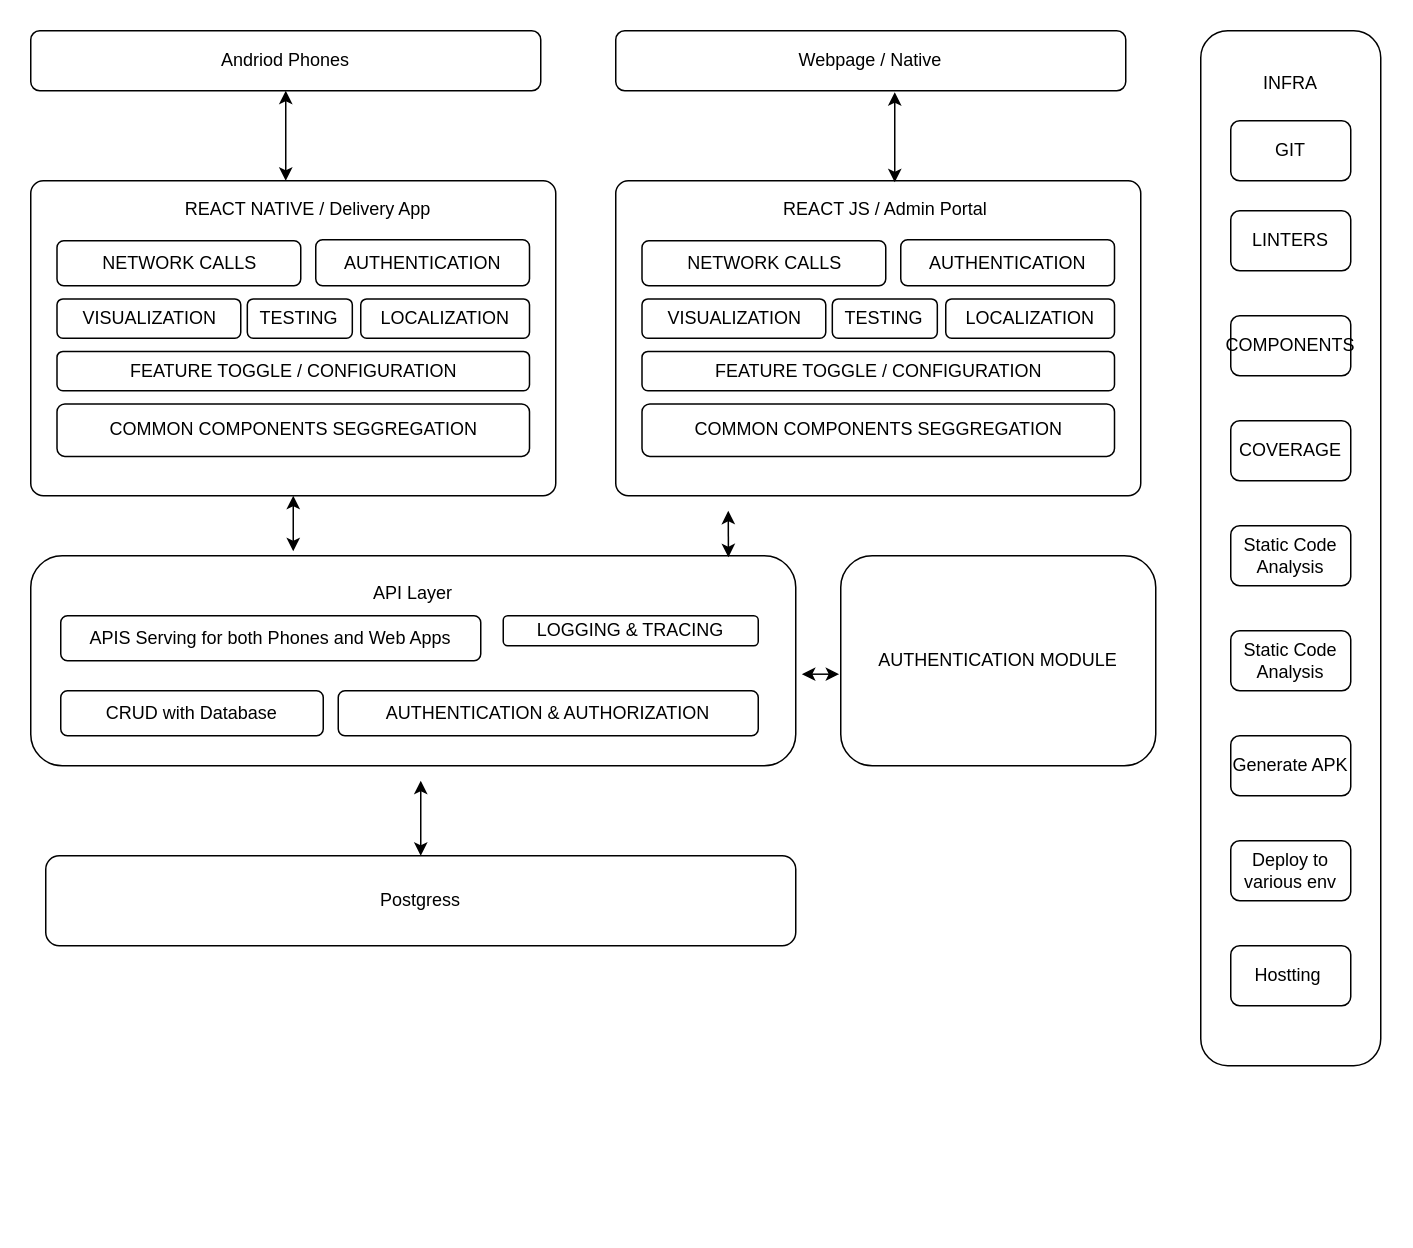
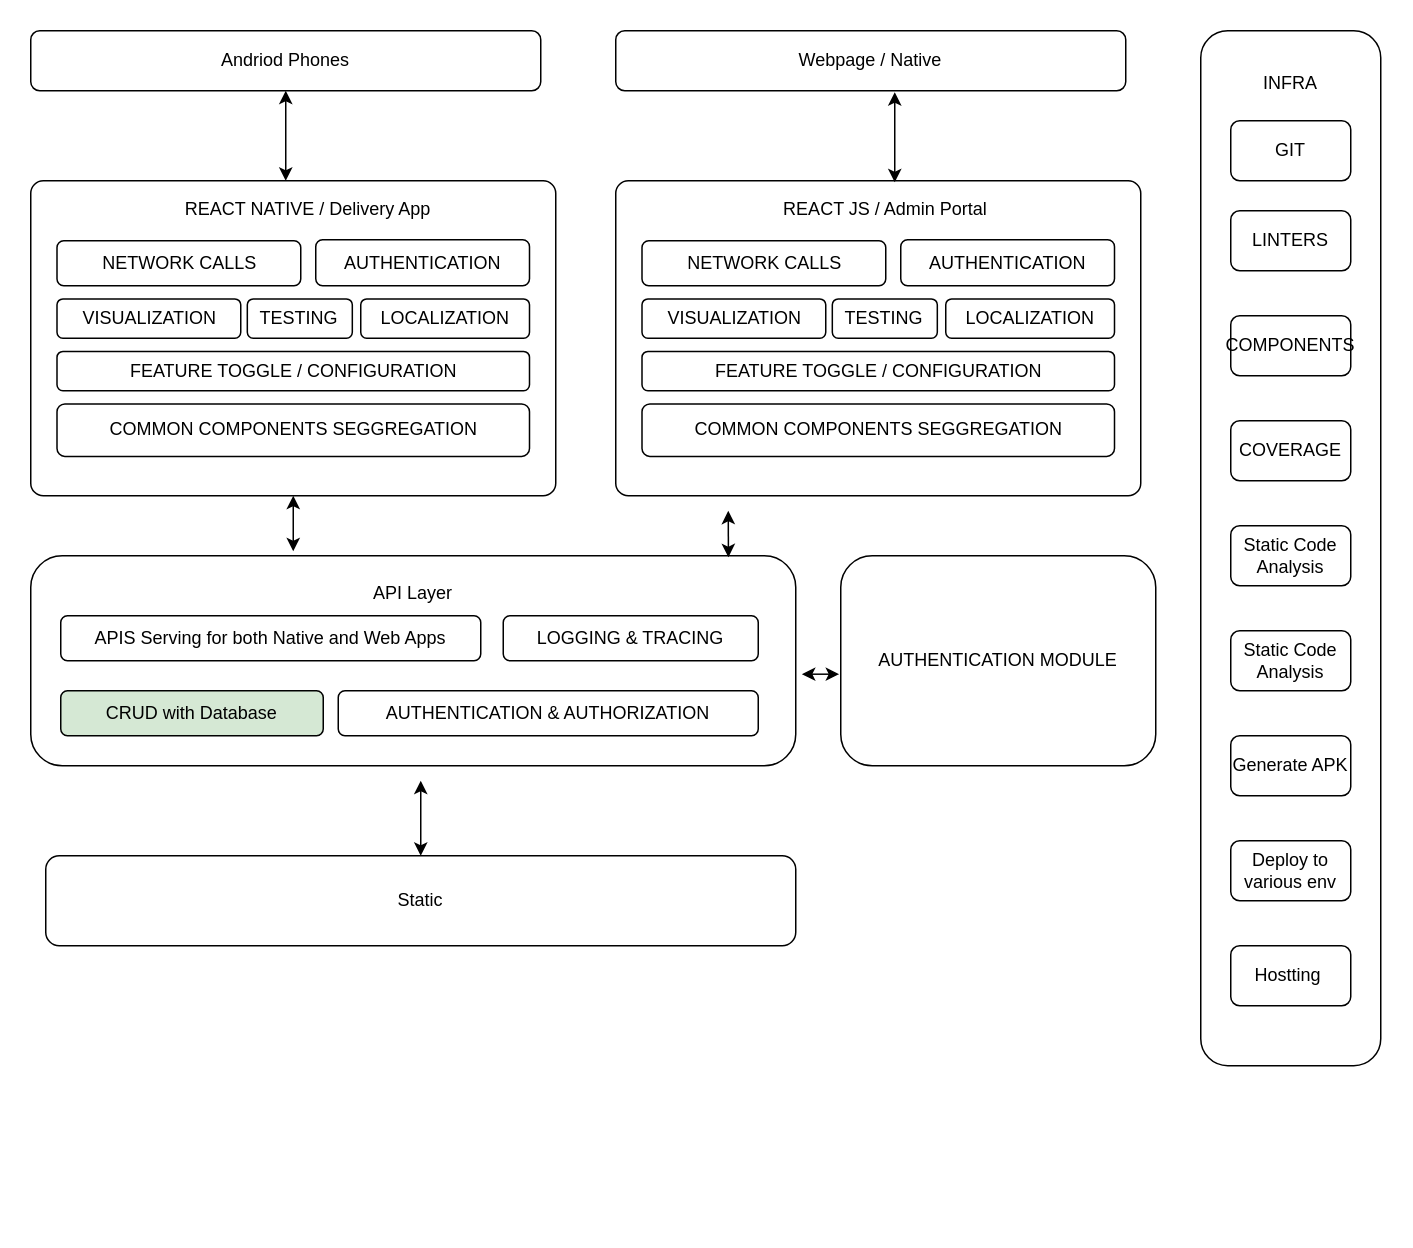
node "LOGGING & TRACING": size 255x30 -> 255x45
node "APIS Serving for both Phones and Web Apps": label "APIS Serving for both Phones and Web Apps" -> "APIS Serving for both Native and Web Apps"
node "CRUD with Database": fillcolor #ffffff -> #d5e8d4
node "Postgress": label "Postgress" -> "Static"
